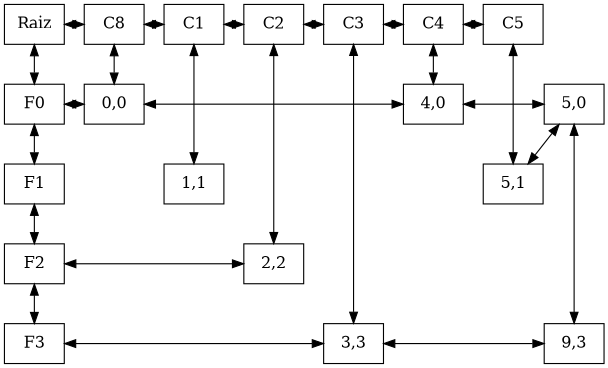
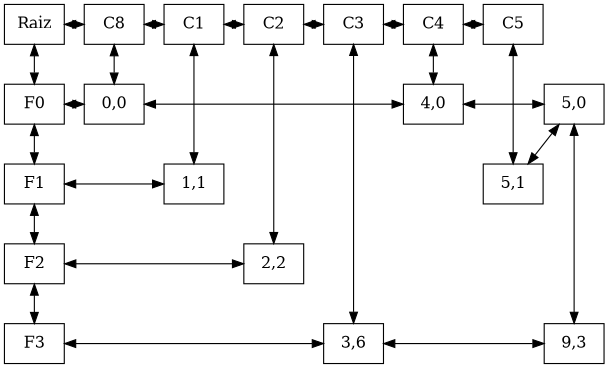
edge "F1" -- "1,1": added
node "3,3": label "3,3" -> "3,6"
